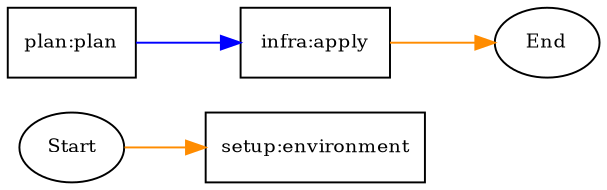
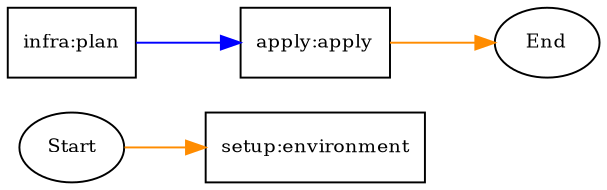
node "plan:plan": label "plan:plan" -> "infra:plan"
node "infra:apply": label "infra:apply" -> "apply:apply"
